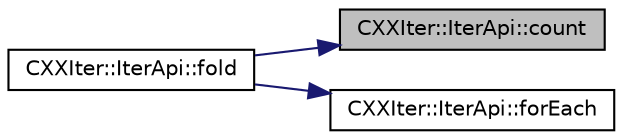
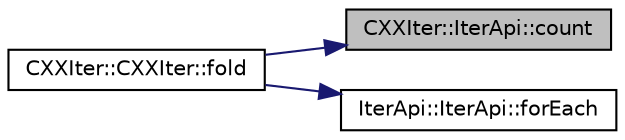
node "CXXIter::IterApi::fold": label "CXXIter::IterApi::fold" -> "CXXIter::CXXIter::fold"
node "CXXIter::IterApi::forEach": label "CXXIter::IterApi::forEach" -> "IterApi::IterApi::forEach"
